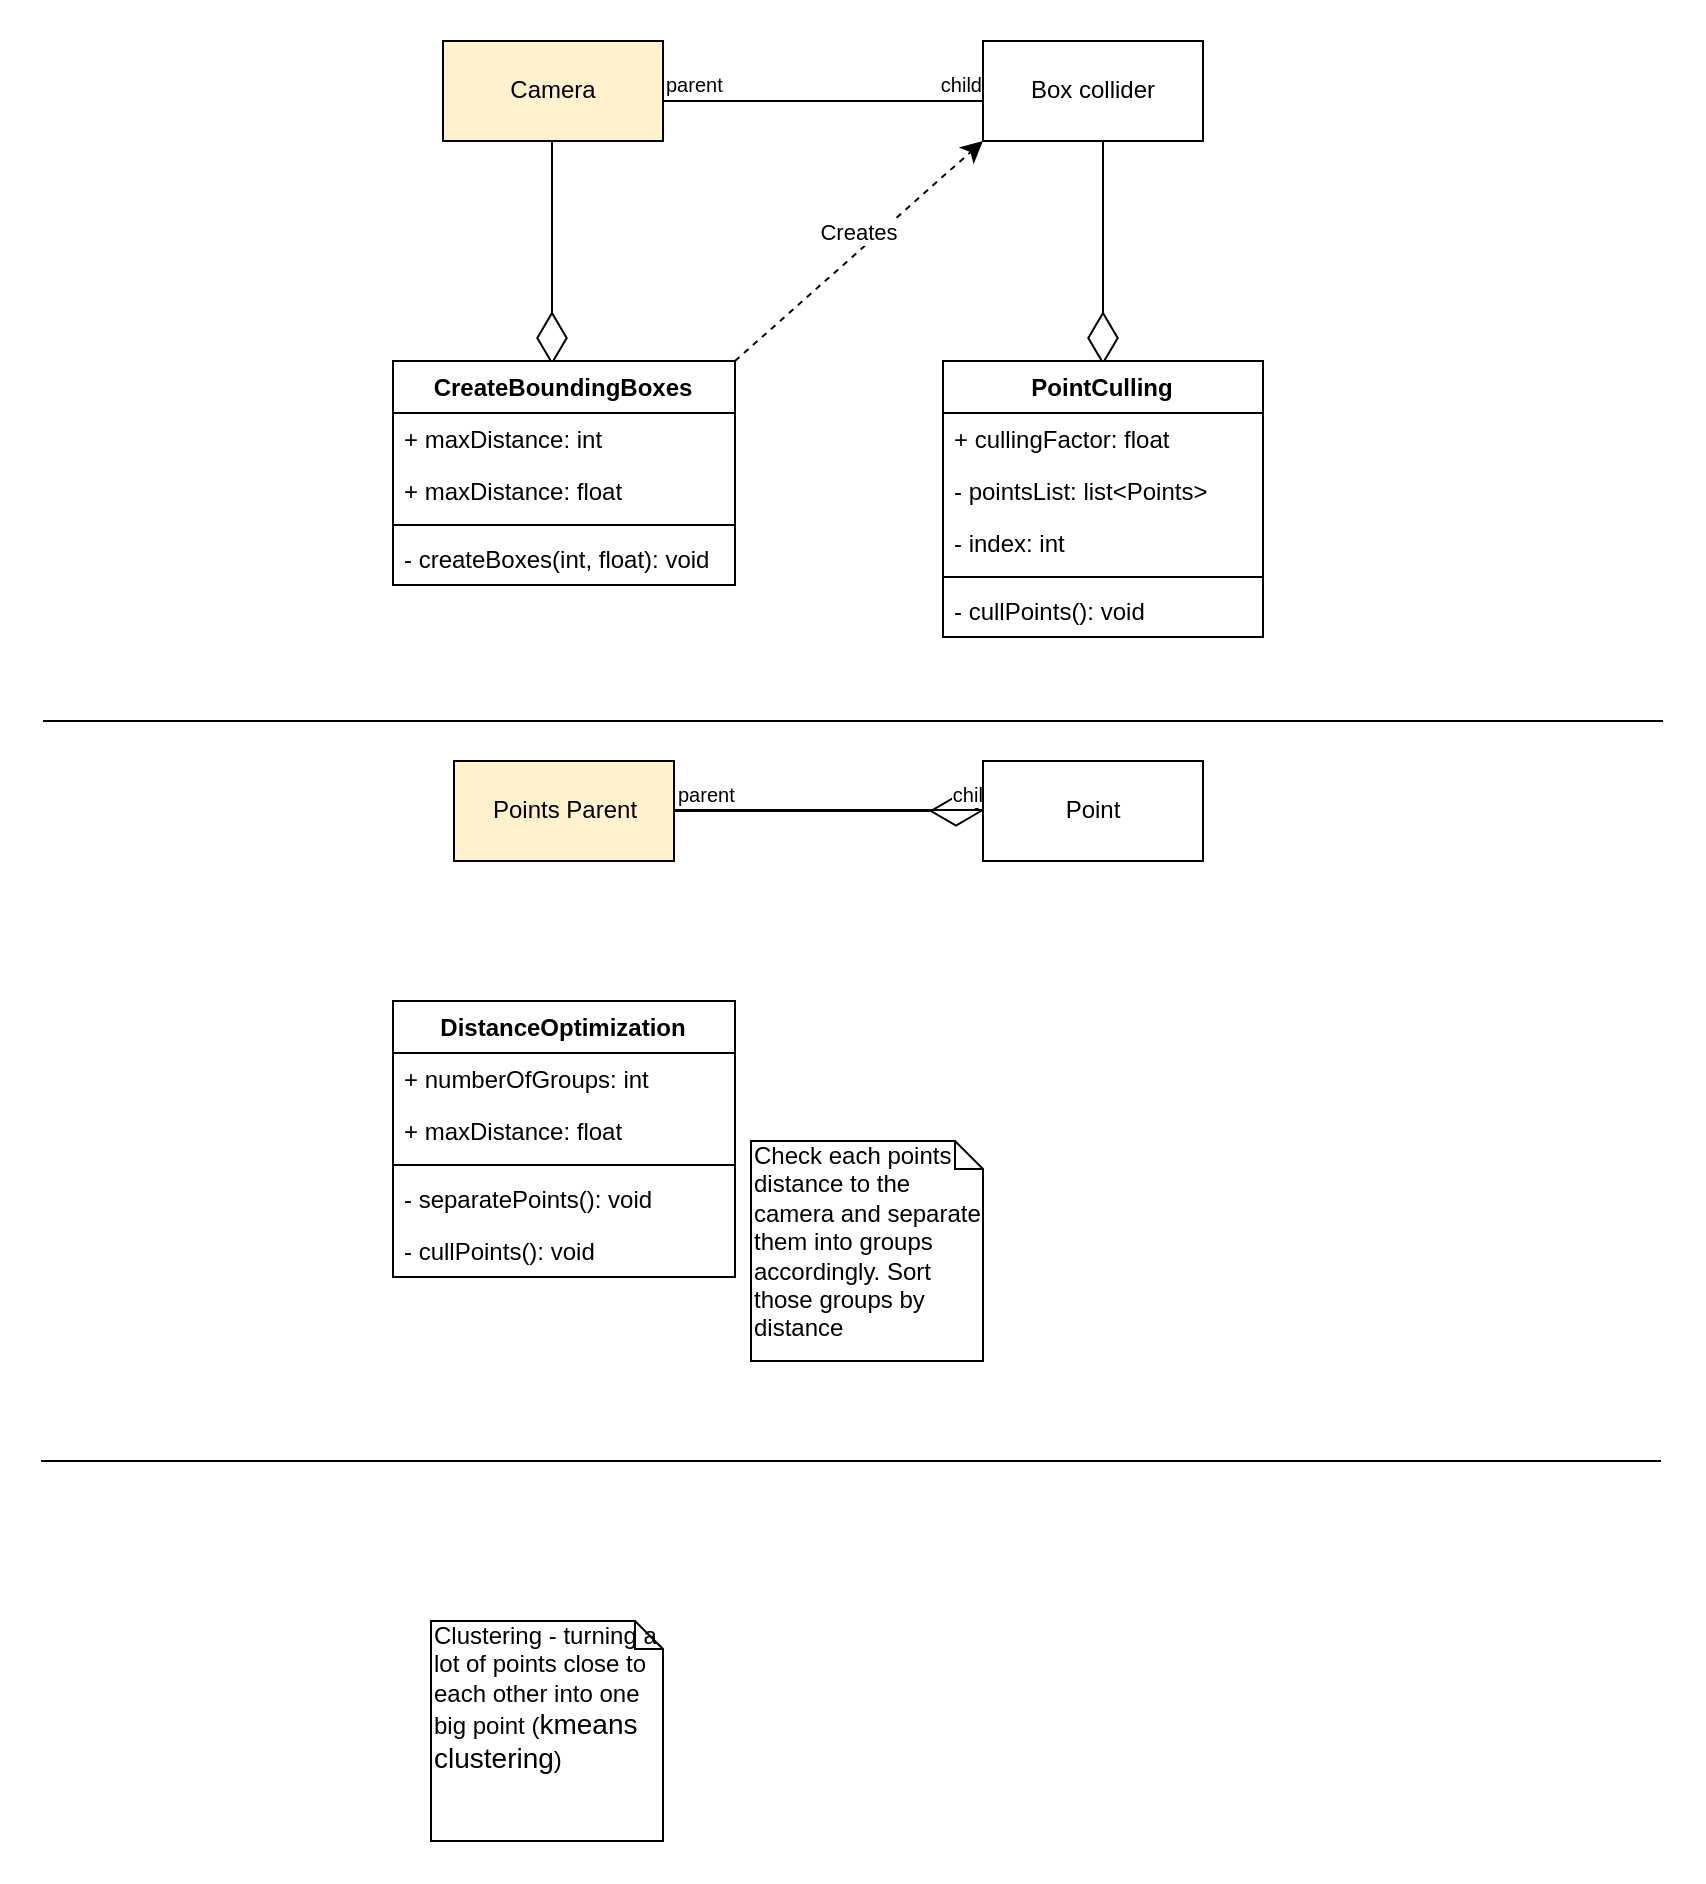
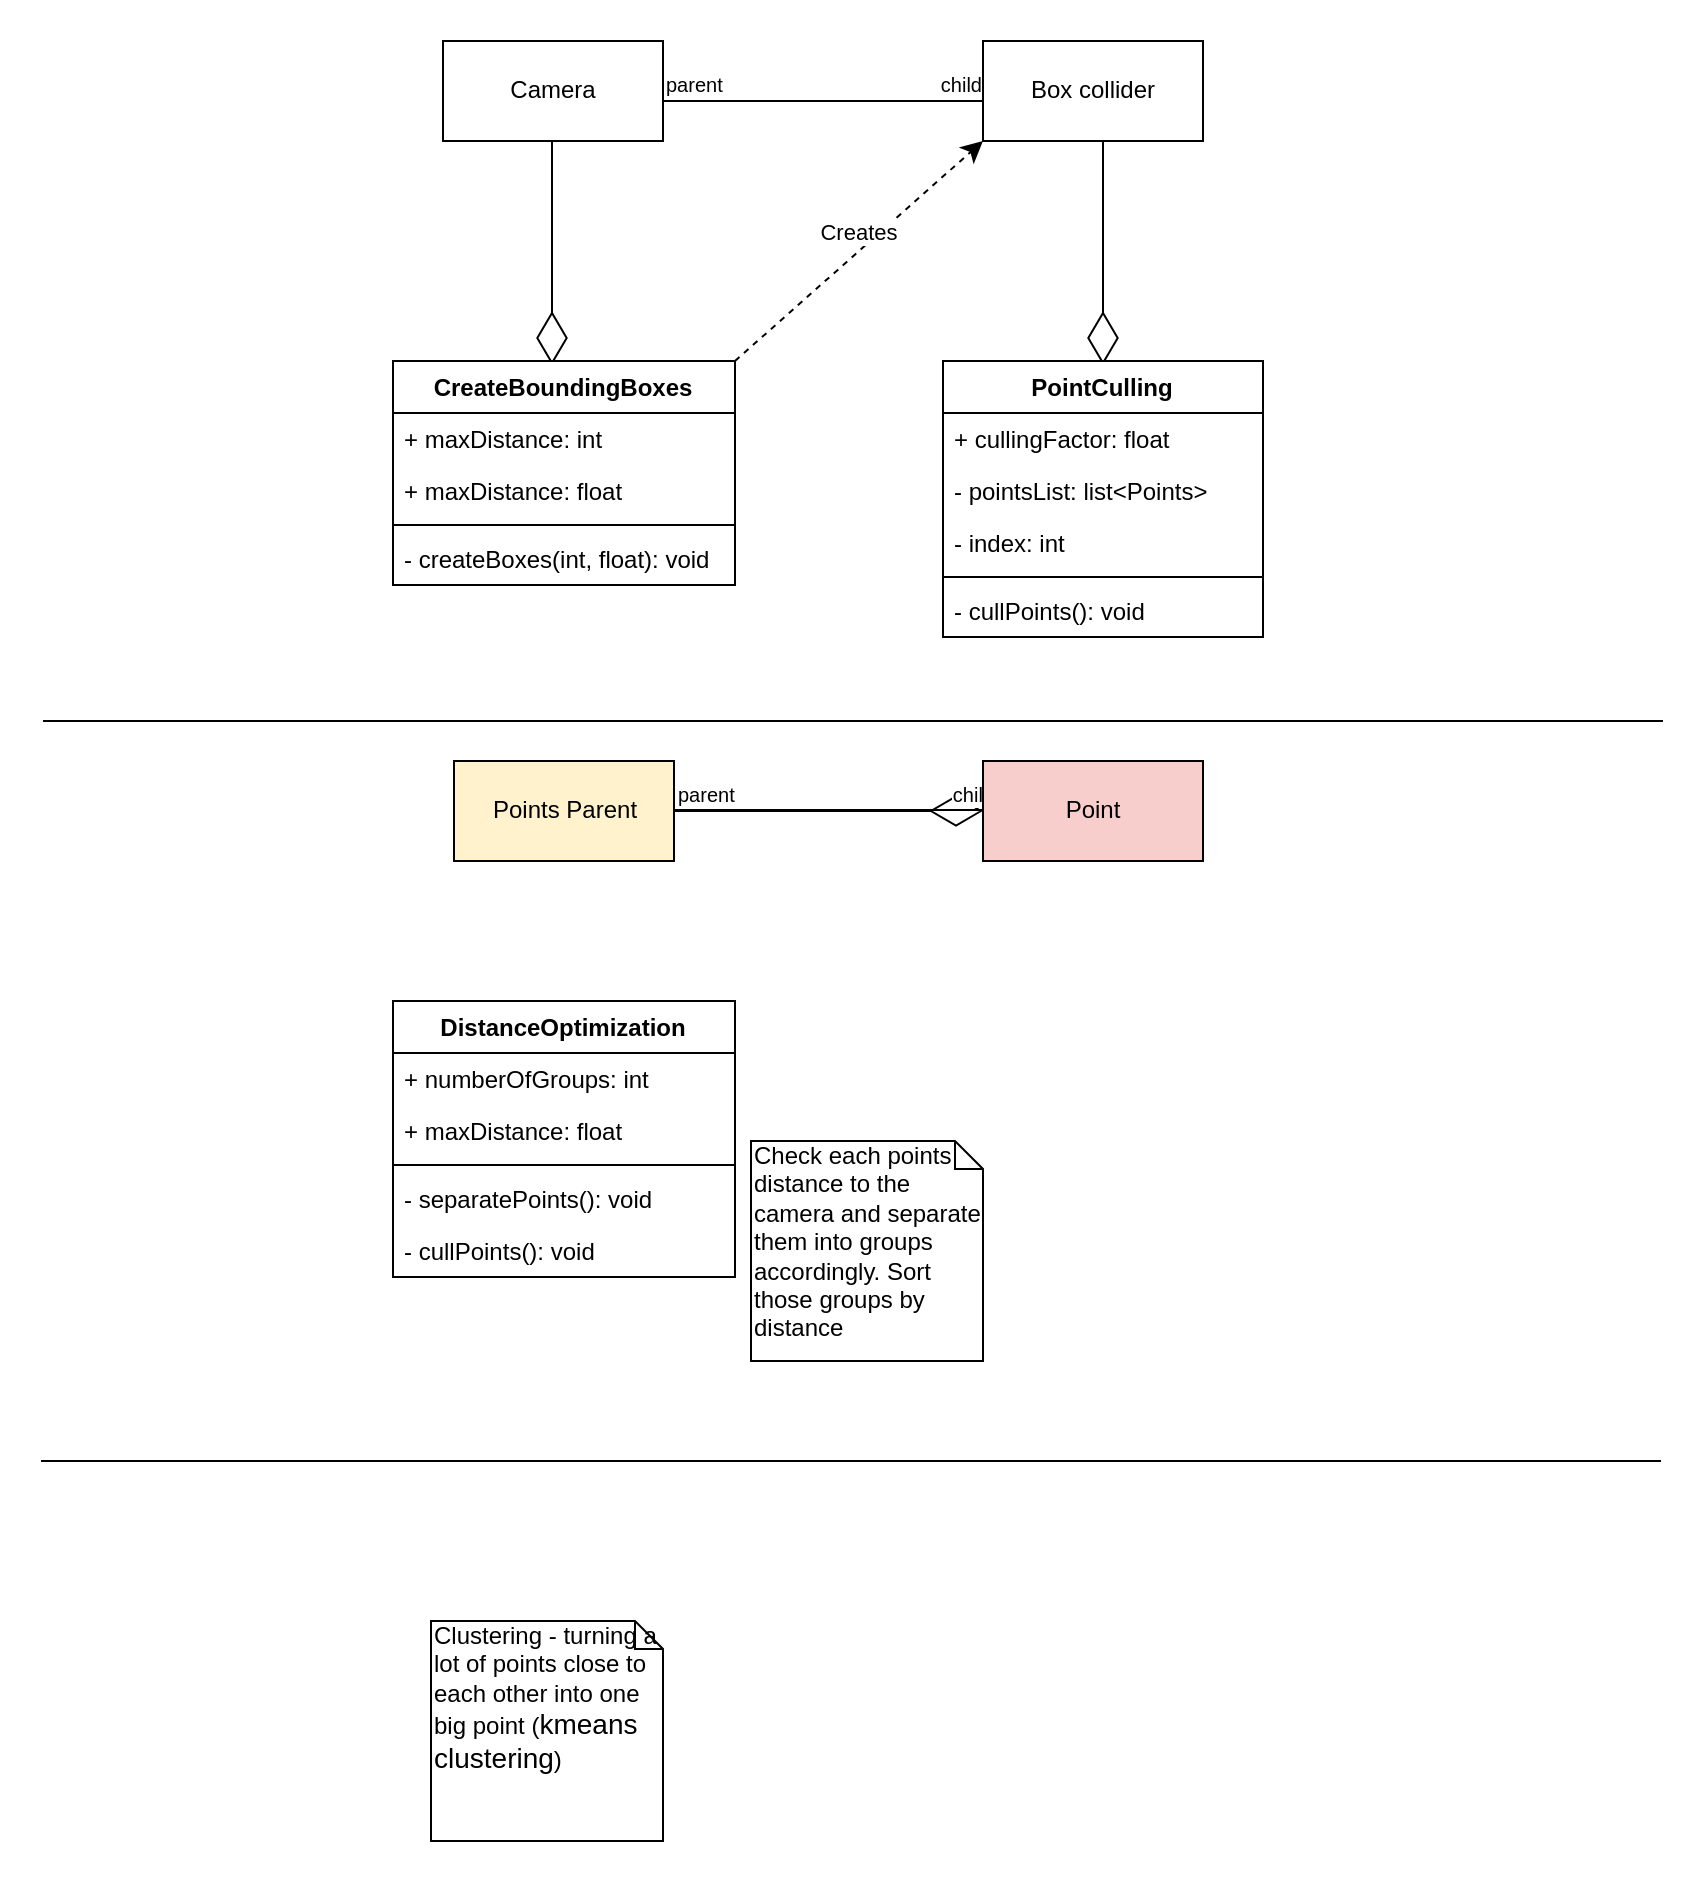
node "Camera": fillcolor #fff2cc -> #ffffff
node "Point": fillcolor #ffffff -> #f8cecc
